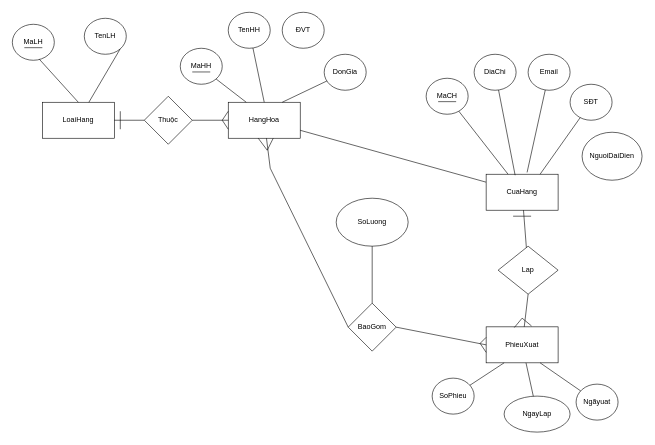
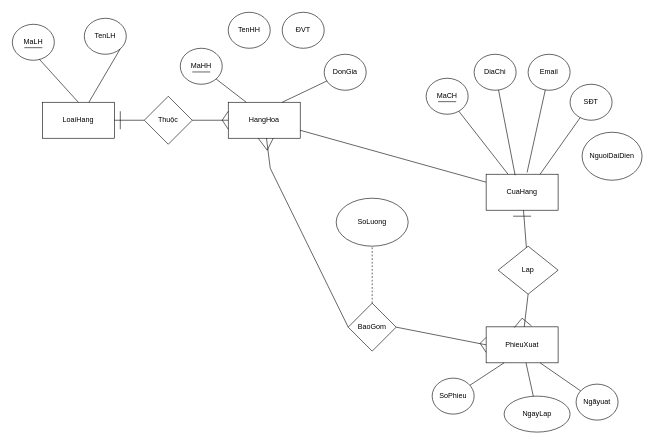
edge "TenHH" -- "HangHoa": removed
edge "SoLuong" -- "BaoGom": style solid -> dashed
